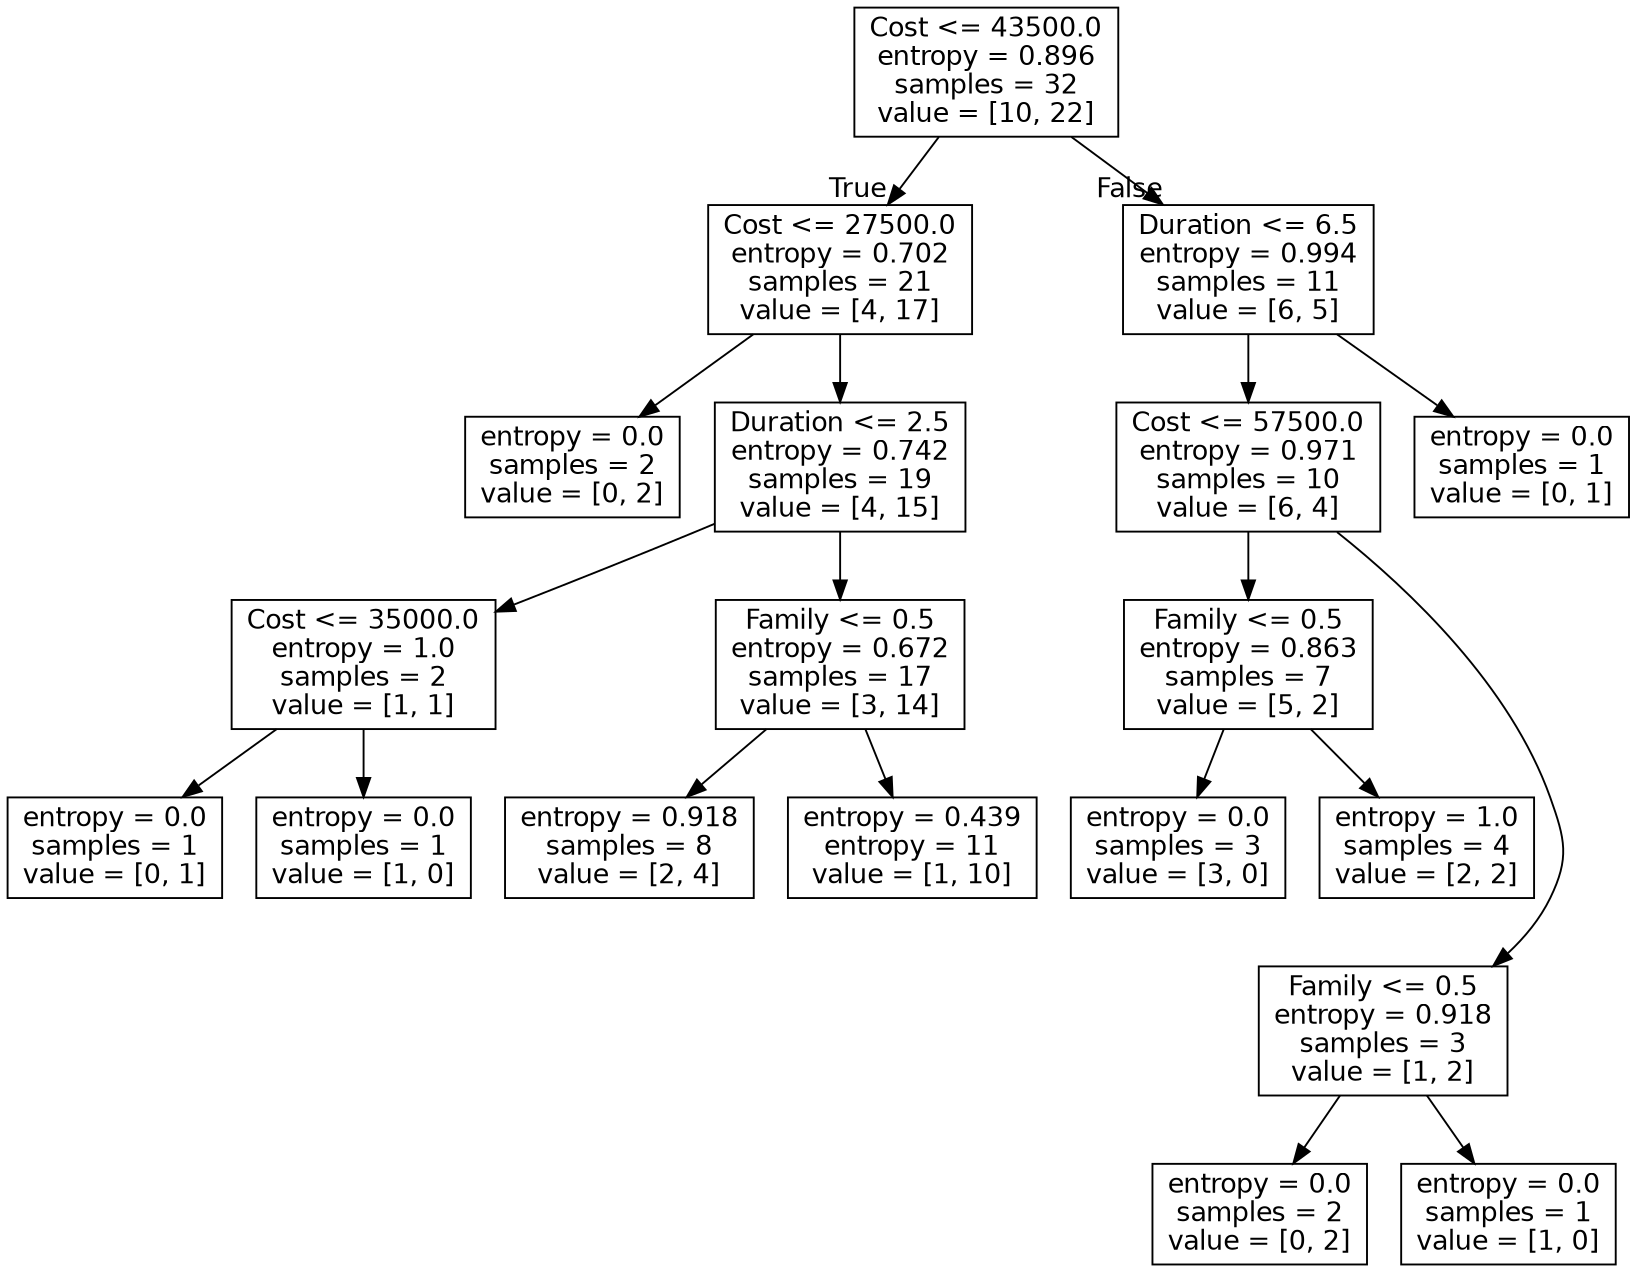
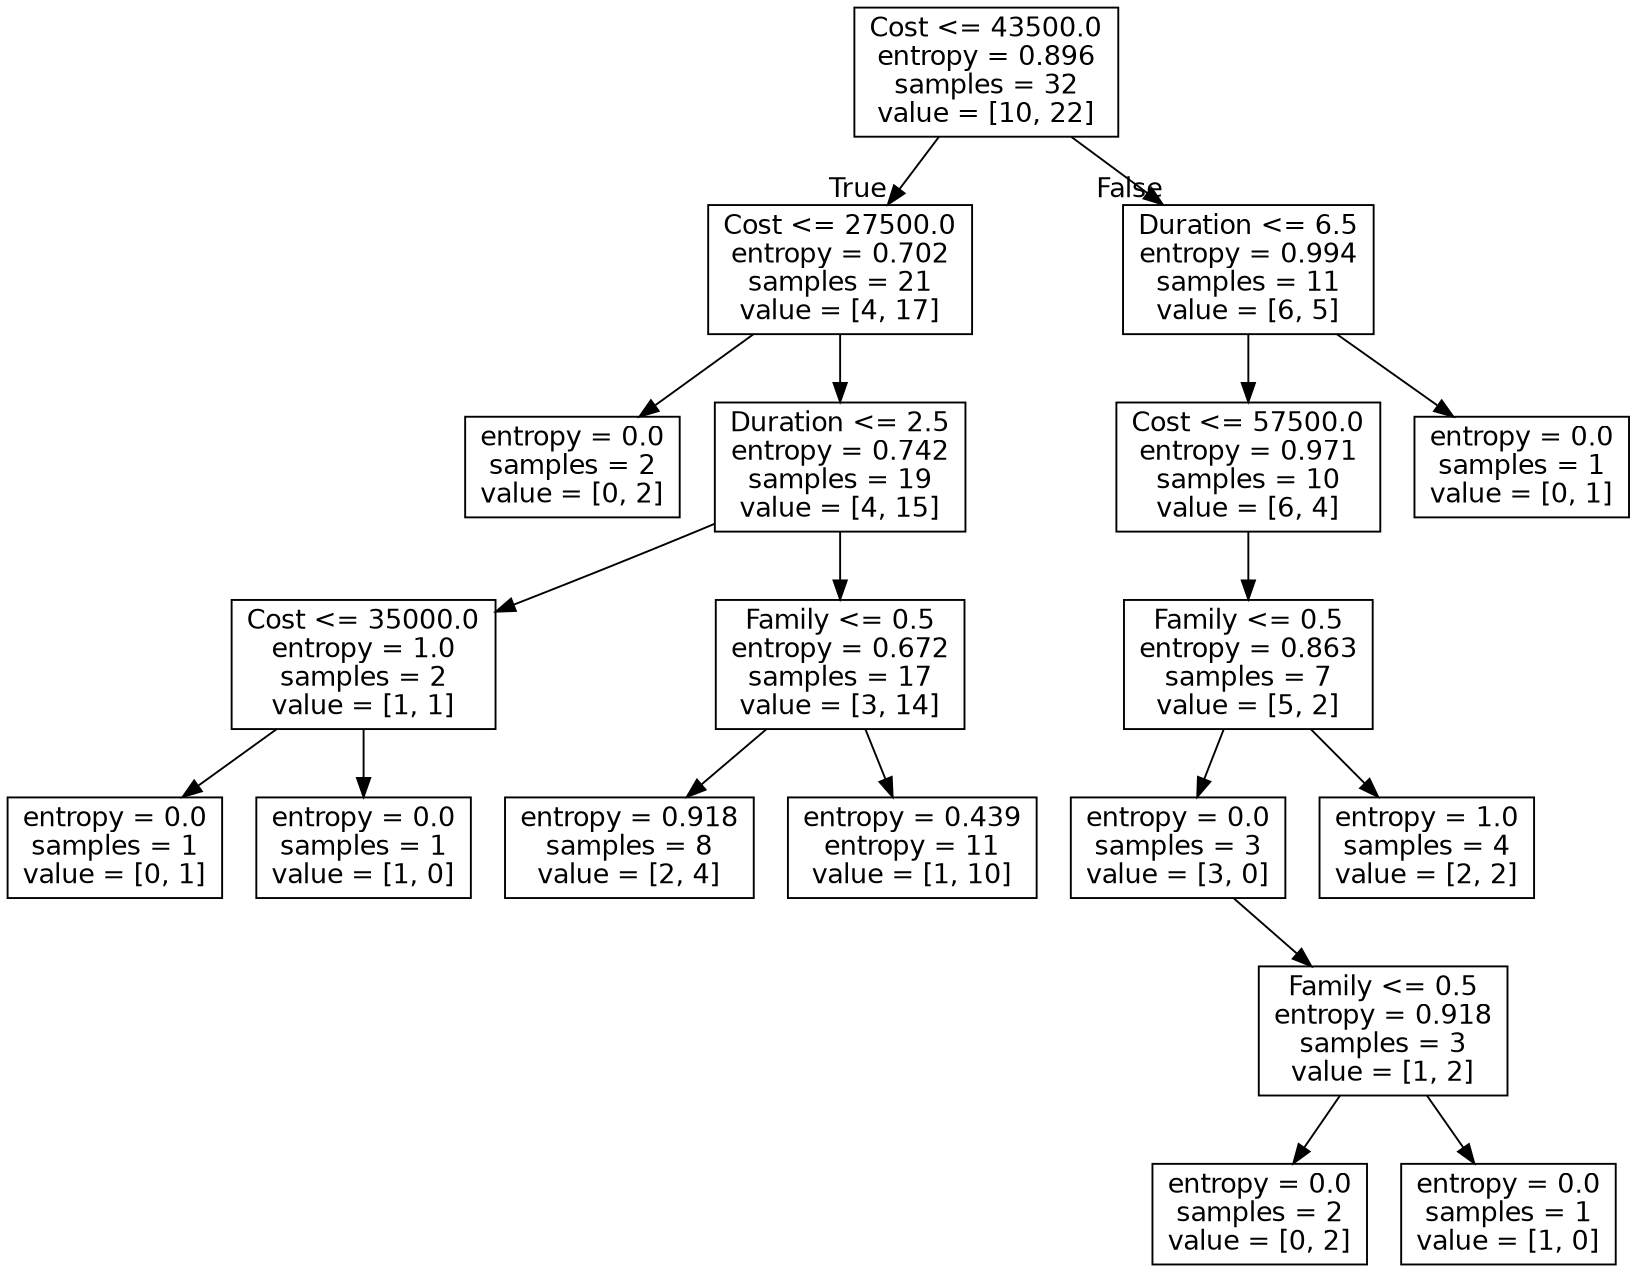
edge "Cost <= 57500.0 entropy = 0.971 samples = 10 value = [6, 4]" -> "Family <= 0.5 entropy = 0.918 samples = 3 value = [1, 2]": now "entropy = 0.0 samples = 3 value = [3, 0]" -> "Family <= 0.5 entropy = 0.918 samples = 3 value = [1, 2]"
